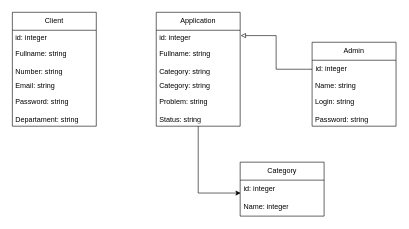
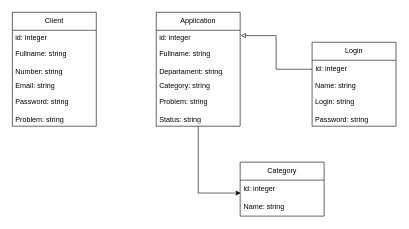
node "Admin": label "Admin" -> "Login"
node "id: integer Fullname: string Category: string": label "id: integer Fullname: string Category: string" -> "id: integer Fullname: string Departament: string"
node "Email: string Password: string Departament: string": label "Email: string Password: string Departament: string" -> "Email: string Password: string Problem: string"
node "Name: integer": label "Name: integer" -> "Name: string"
